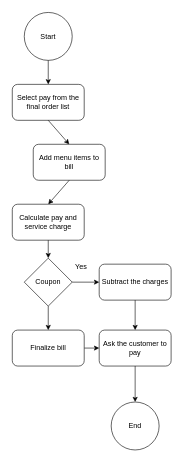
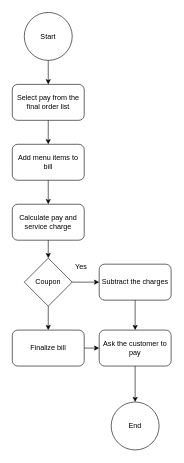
node "Add menu items to bill": moved (69, 162) -> (48, 162)
